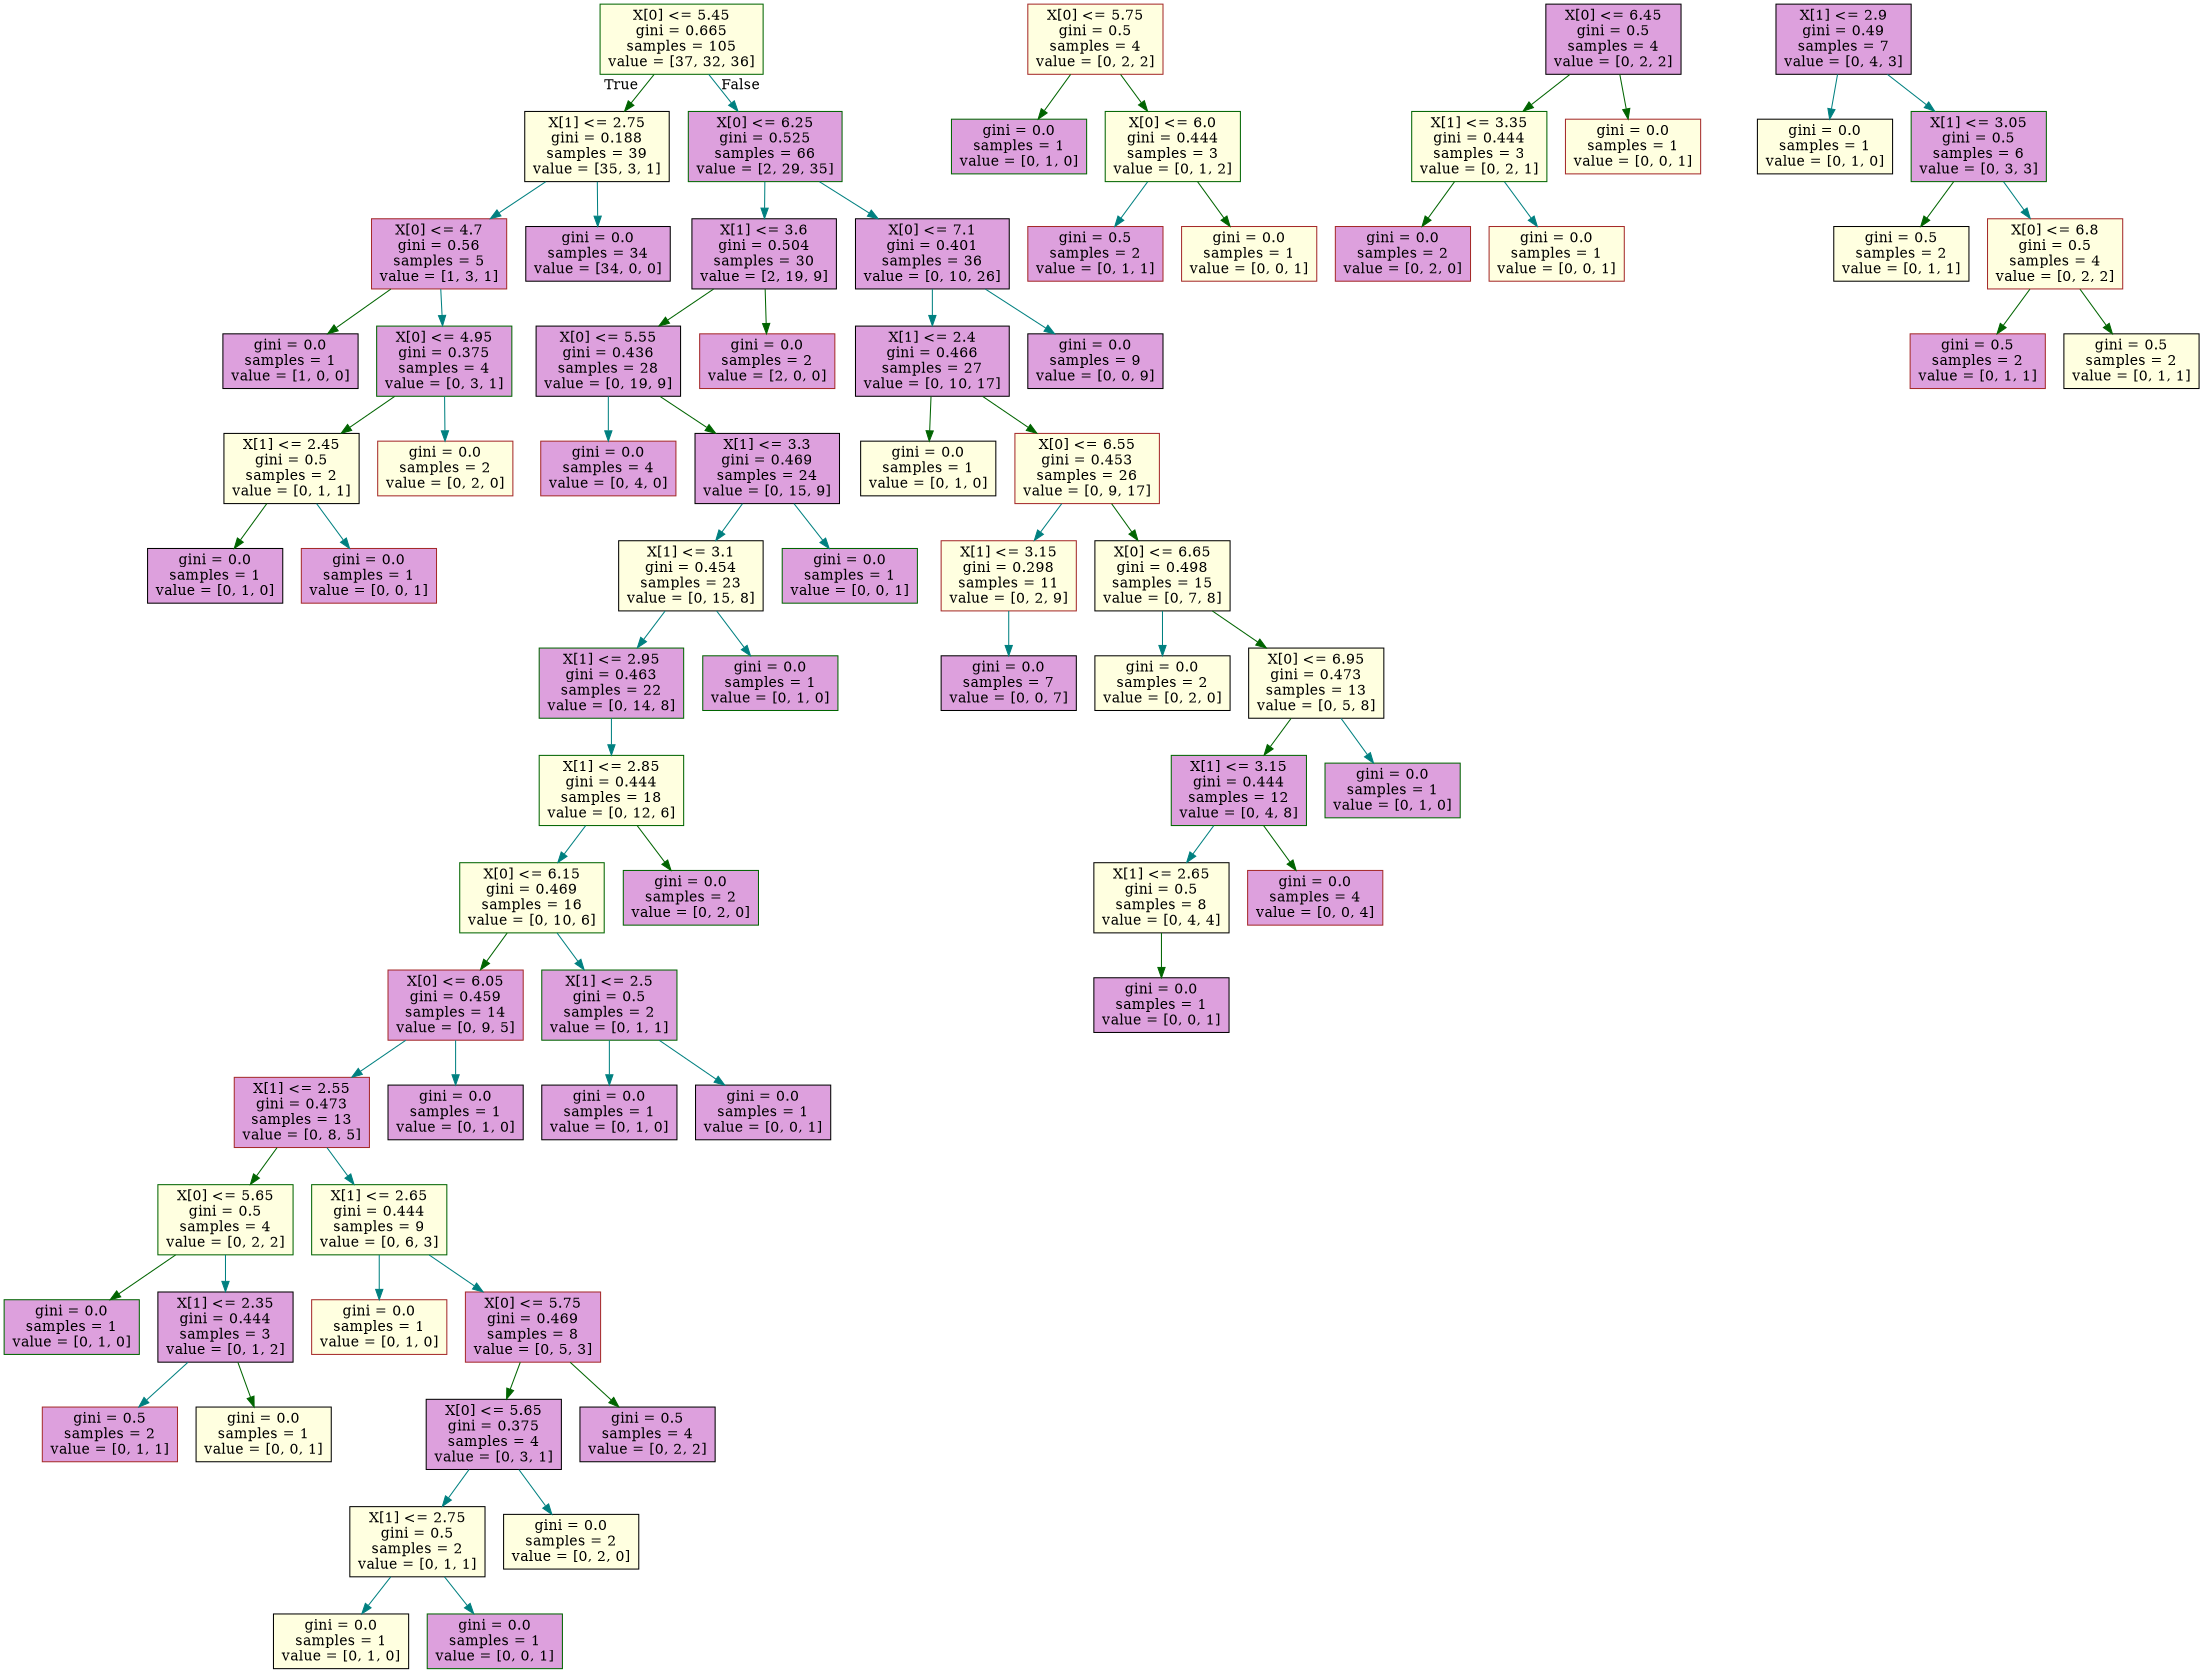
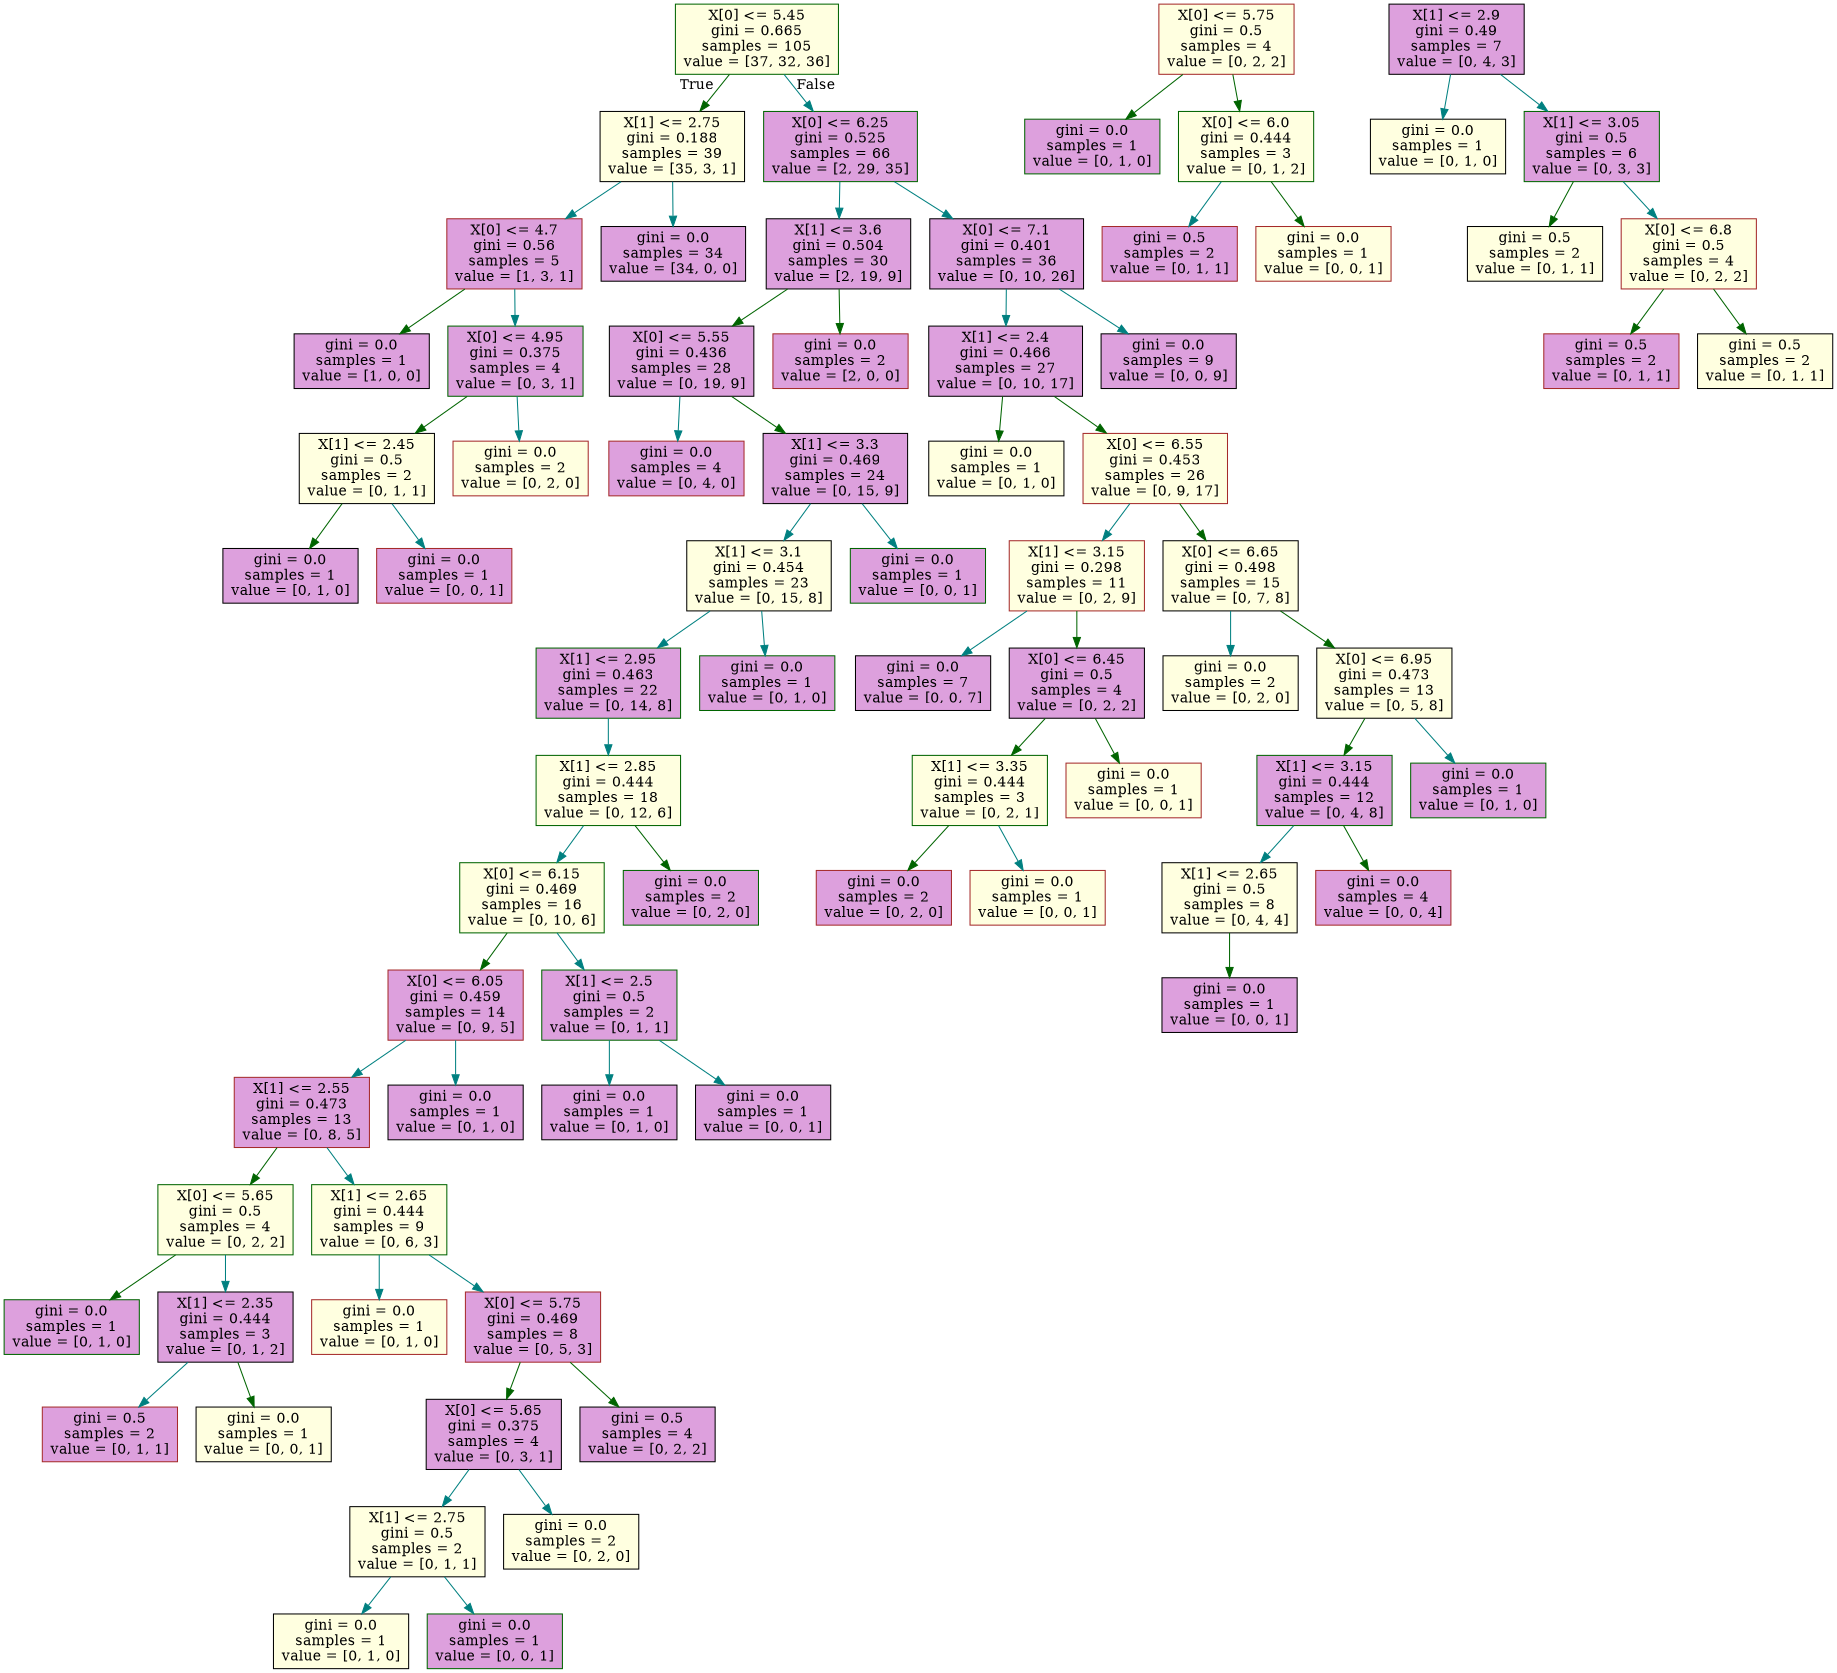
edge "X[1] <= 3.15 gini = 0.298 samples = 11 value = [0, 2, 9]" -> "X[0] <= 6.45 gini = 0.5 samples = 4 value = [0, 2, 2]": added
